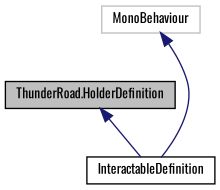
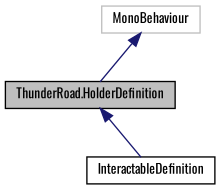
edge "InteractableDefinition" -> "MonoBehaviour": now "ThunderRoad.HolderDefinition" -> "MonoBehaviour"
